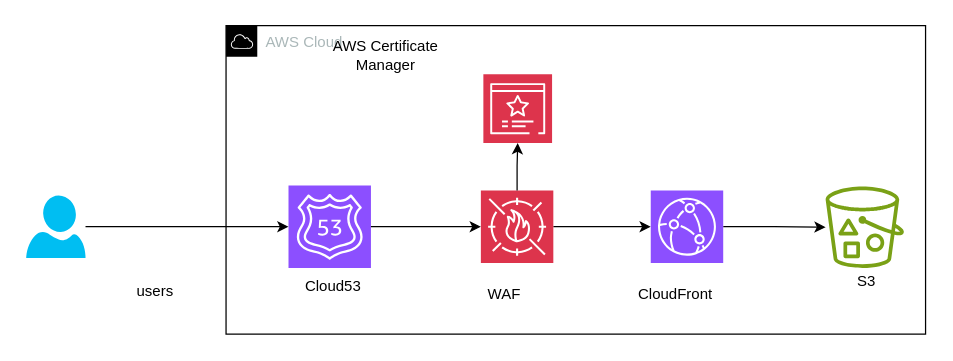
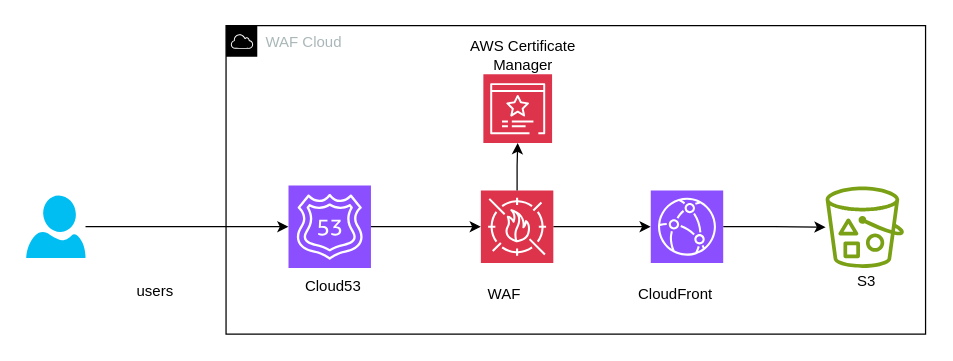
node "AWS Cloud": label "AWS Cloud" -> "WAF Cloud"
node "AWS Certificate Manager": moved (386, 56) -> (523, 56)
